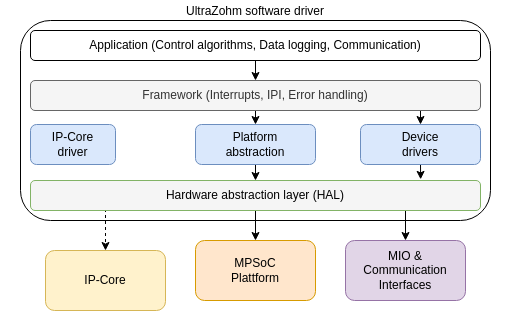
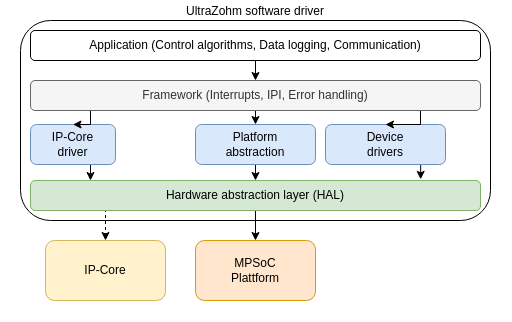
edge "Framework (Interrupts, IPI, Error handling)" -> "IP-Core driver": added
node "Device drivers": moved (421, 145) -> (386, 145)
edge "IP-Core driver" -> "Hardware abstraction layer (HAL)": added
node "Hardware abstraction layer (HAL)": fillcolor #f5f5f5 -> #d5e8d4
edge "Hardware abstraction layer (HAL)" -> "MIO & Communication Interfaces": removed
node "MIO & Communication Interfaces": removed
node "IP-Core": moved (106, 281) -> (106, 271)
